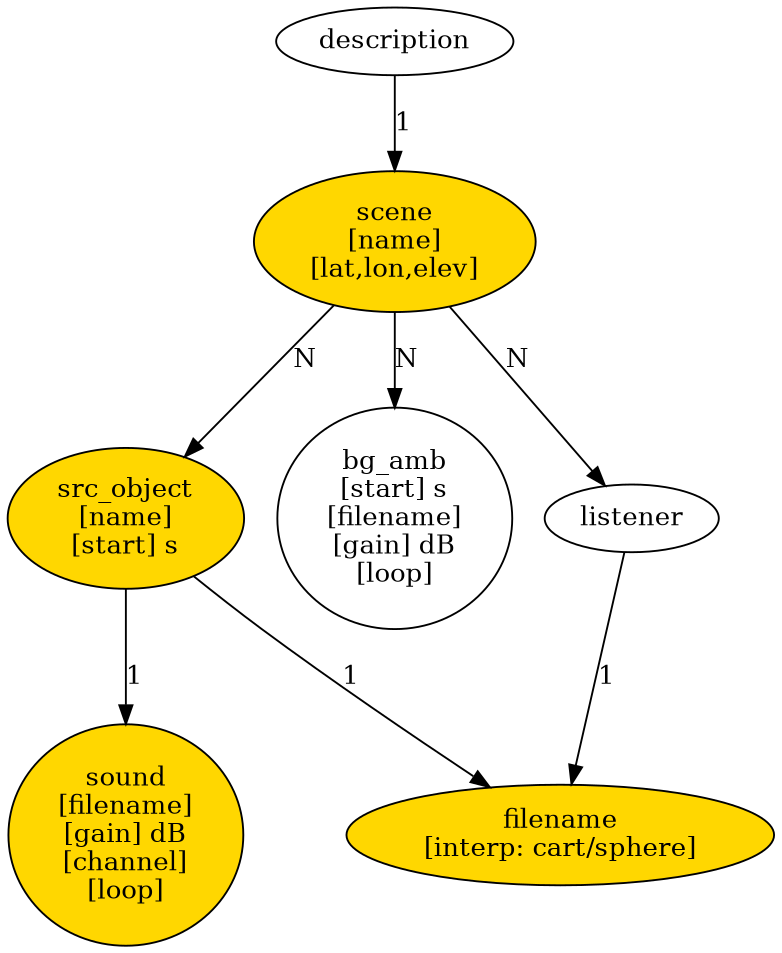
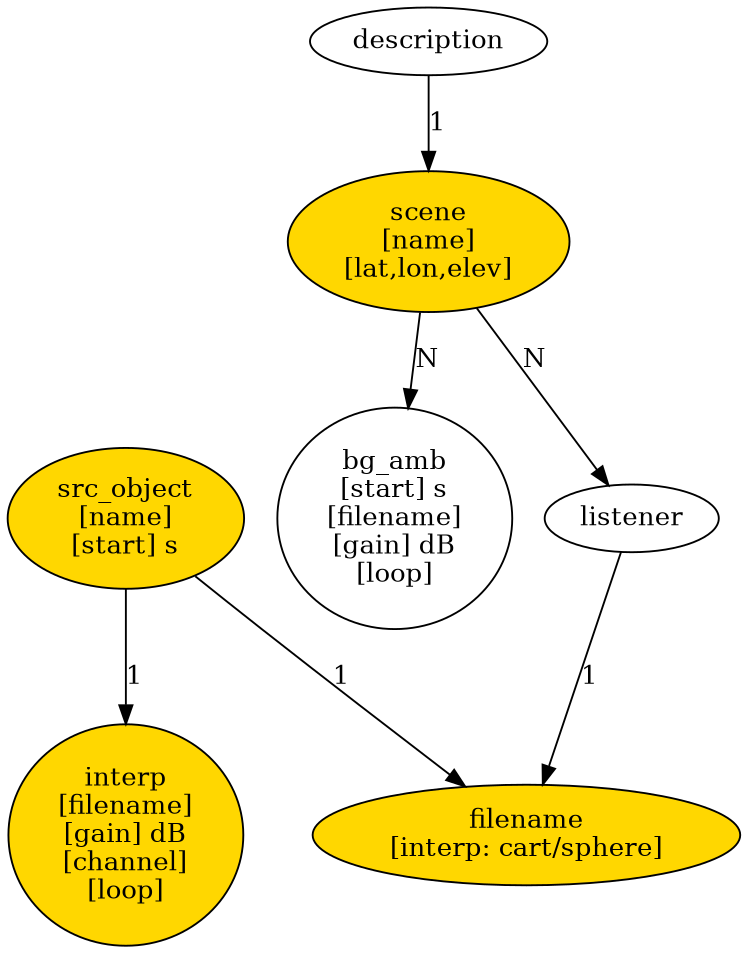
edge "scene [name] [lat,lon,elev]" -> "src_object [name] [start] s": removed, label "N"
node "sound [filename] [gain] dB [channel] [loop]": label "sound [filename] [gain] dB [channel] [loop]" -> "interp [filename] [gain] dB [channel] [loop]"
